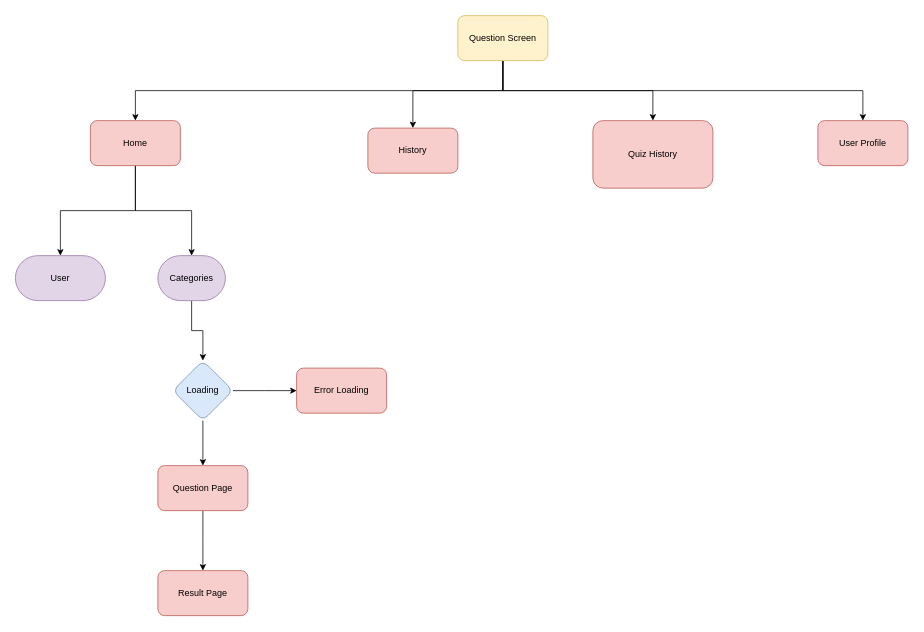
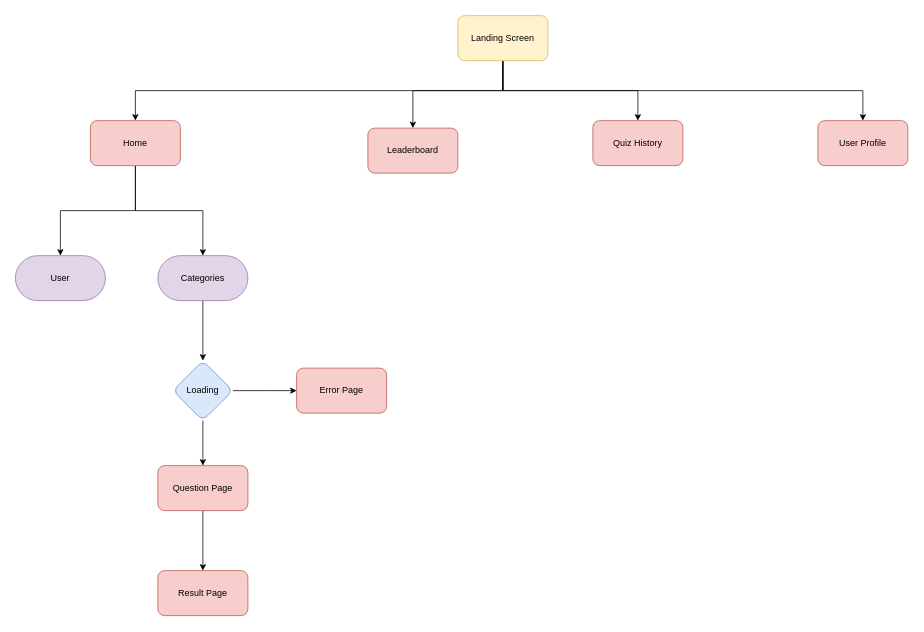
node "Question Screen": label "Question Screen" -> "Landing Screen"
node "History": label "History" -> "Leaderboard"
node "Quiz History": size 120x68 -> 90x45
node "Categories": size 68x45 -> 90x45
node "Error Loading": label "Error Loading" -> "Error Page"
